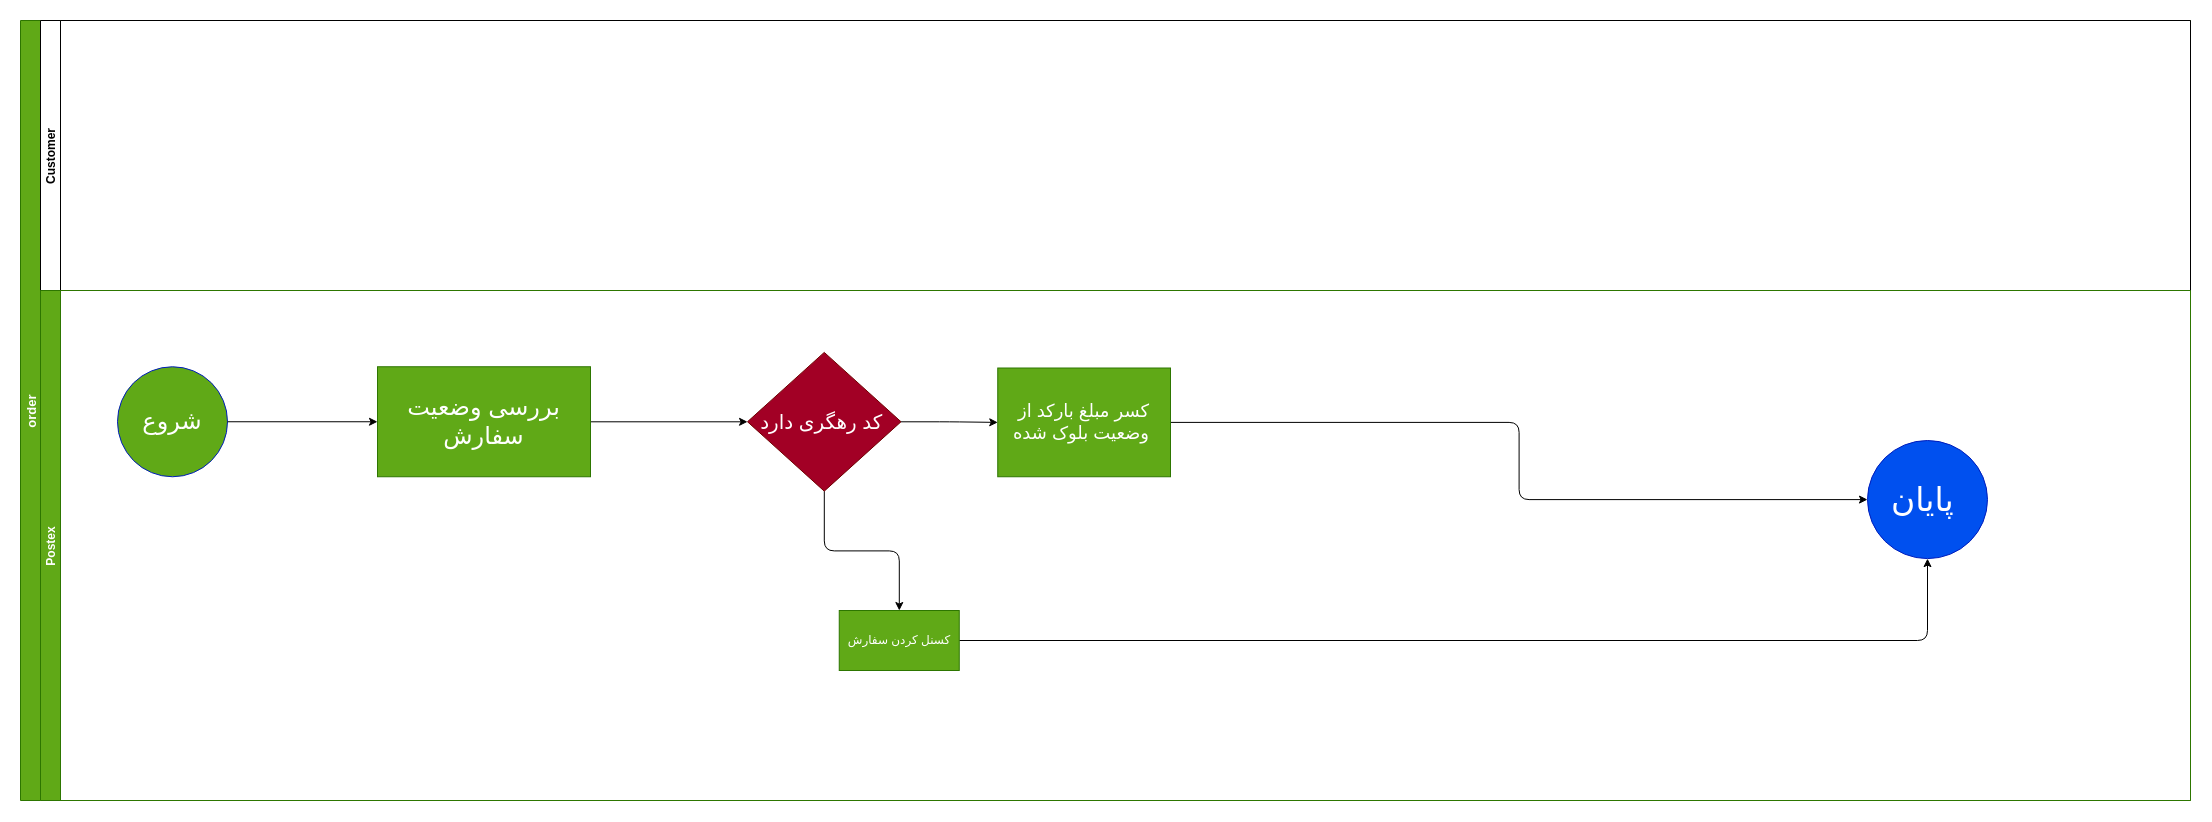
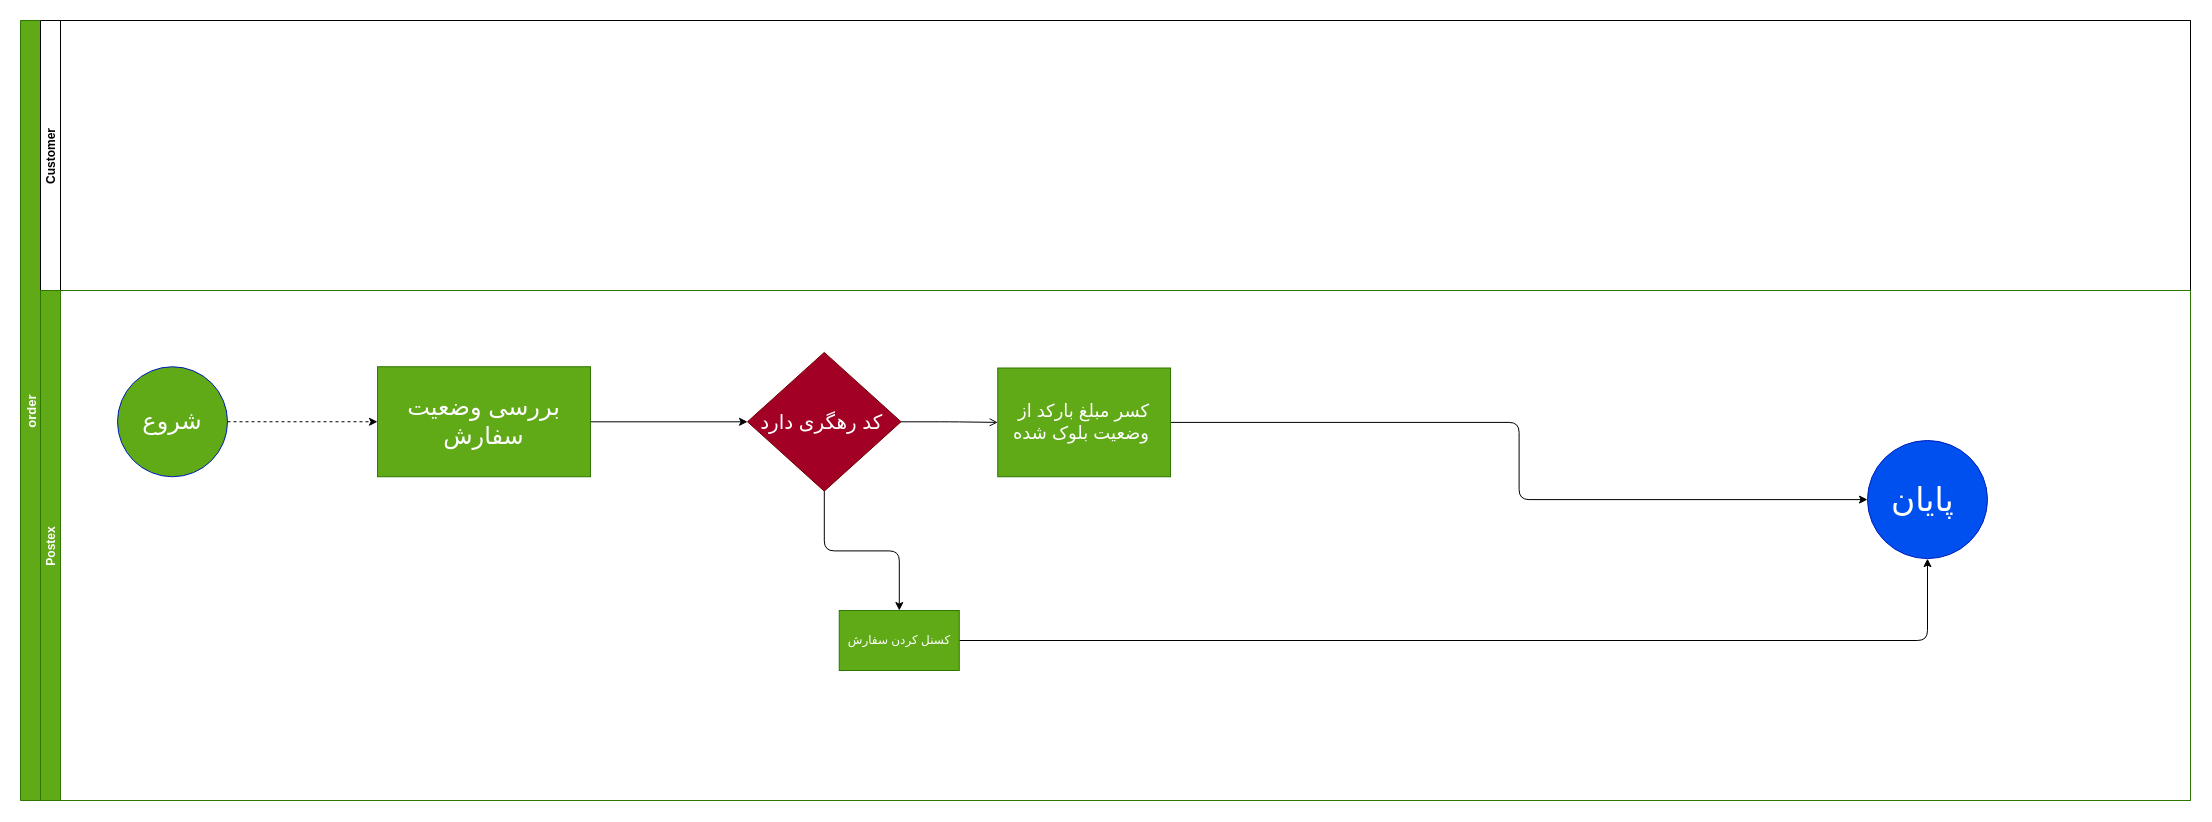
edge "شروع" -> "بررسی وضعیت سفارش": style solid -> dashed
edge "کد رهگری دارد" -> "کسر مبلغ بارکد از وضعیت بلوک شده": arrowhead classic -> open
